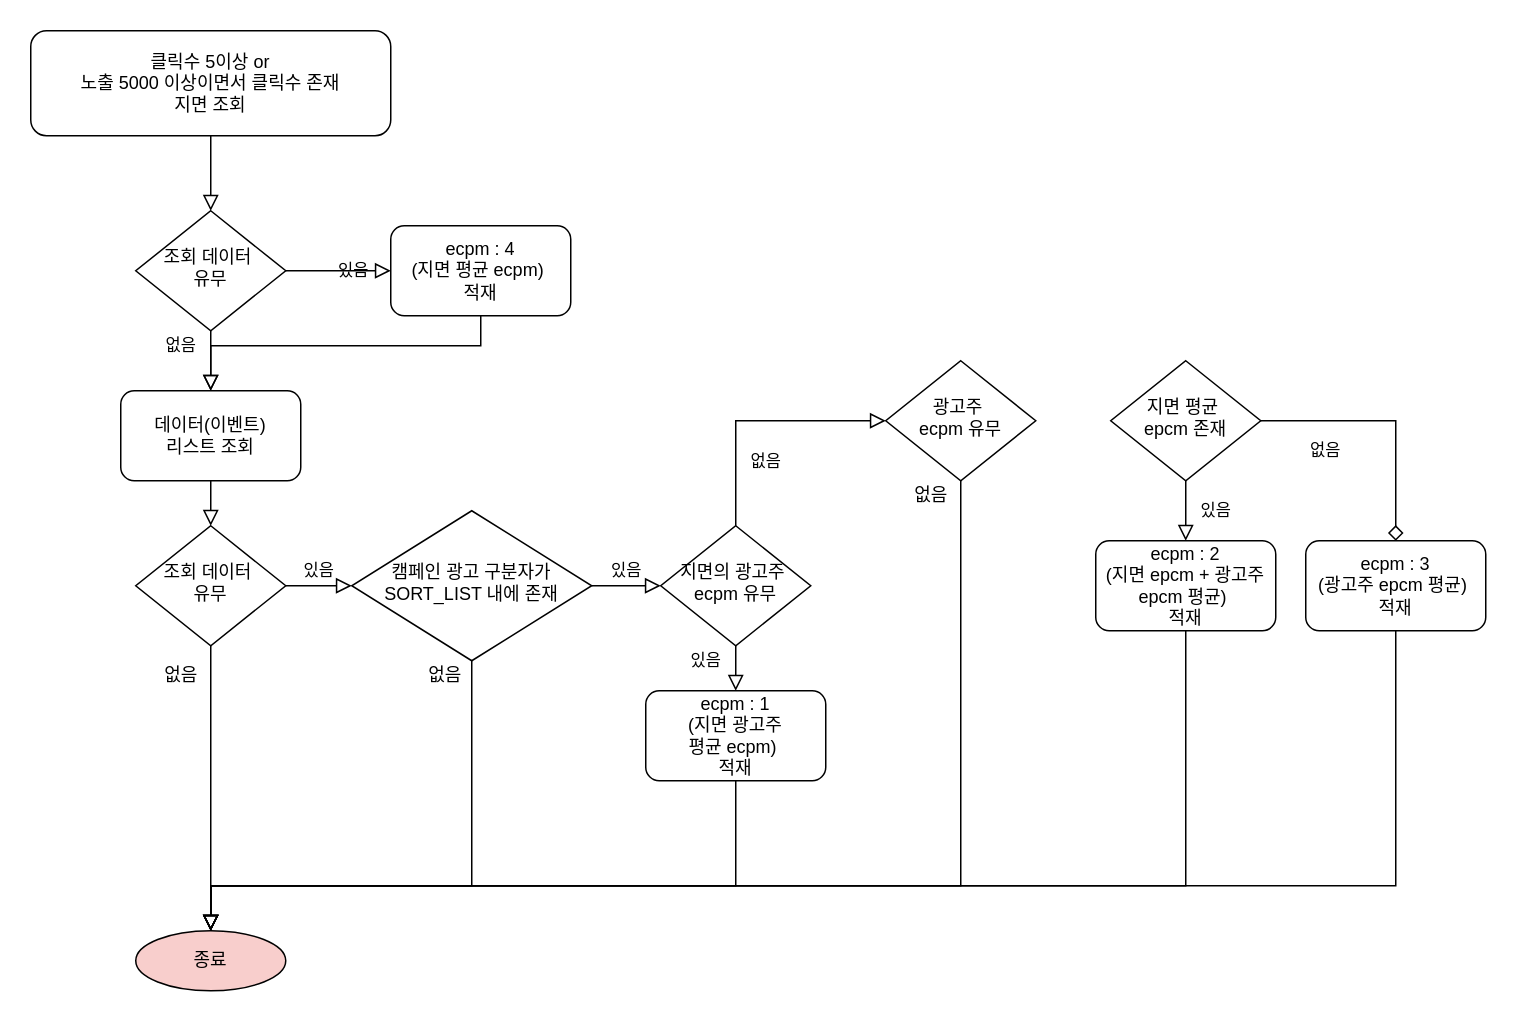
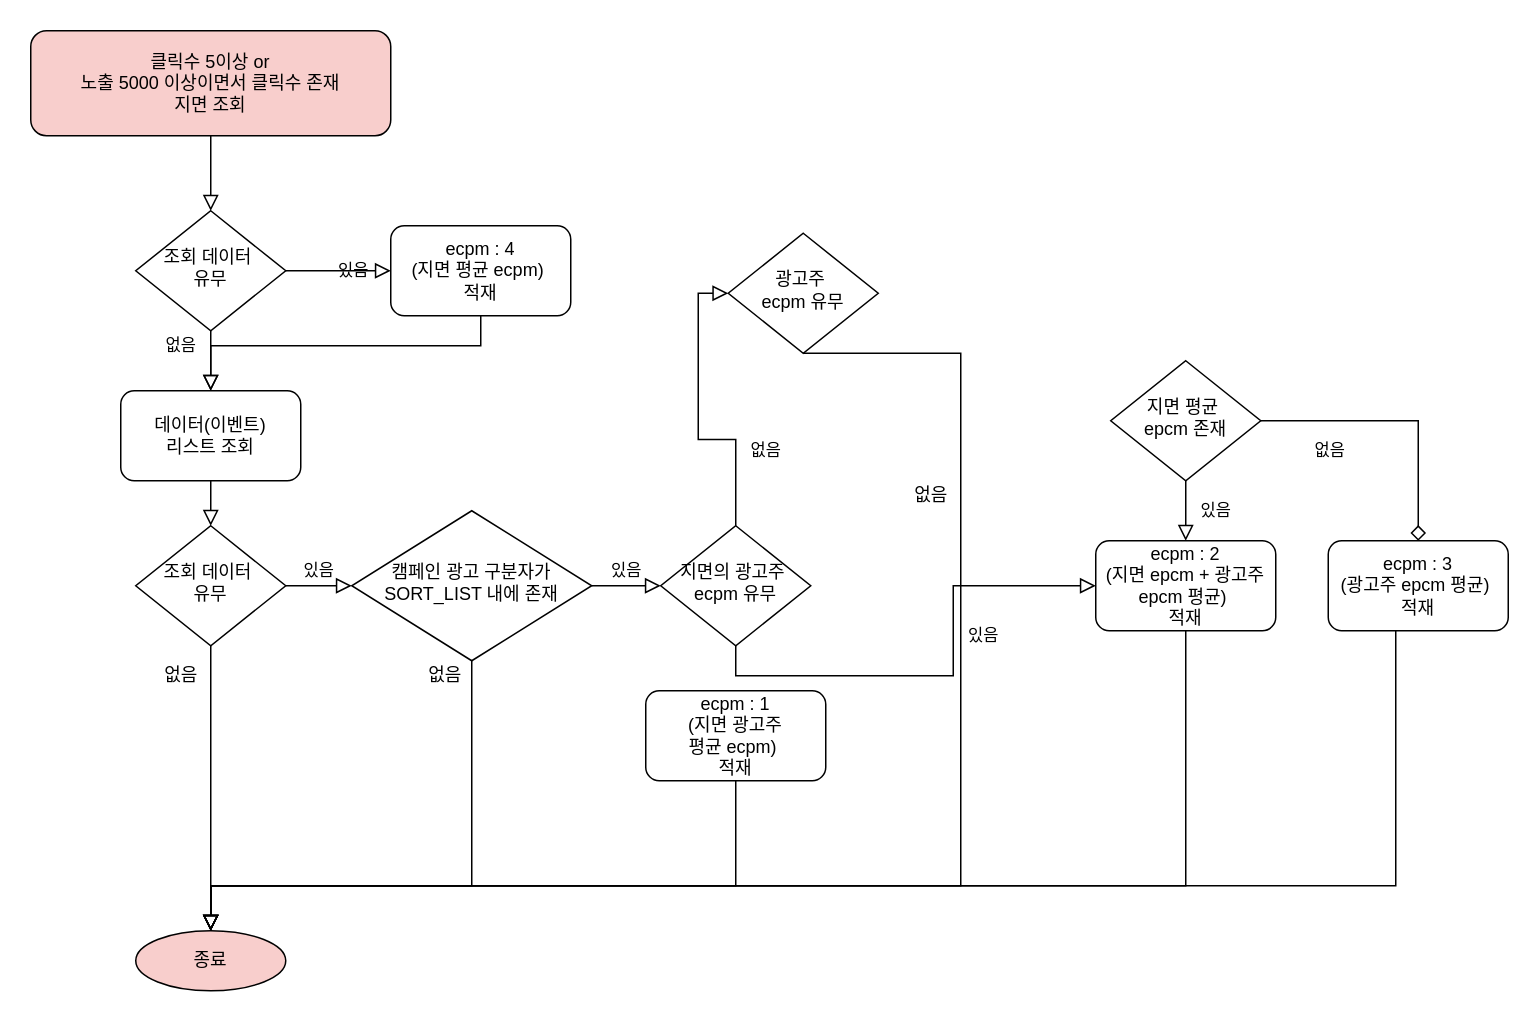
node "클릭수 5이상 or 노출 5000 이상이면서 클릭수 존재 지면 조회": fillcolor #ffffff -> #f8cecc
node "광고주 ecpm 유무": moved (961, 421) -> (803, 293)
node "ecpm : 3 (광고주 epcm 평균) 적재": moved (1396, 586) -> (1418, 586)
edge "지면의 광고주 ecpm 유무" -> "ecpm : 1 (지면 광고주 평균 ecpm) 적재": now "지면의 광고주 ecpm 유무" -> "ecpm : 2 (지면 epcm + 광고주 epcm 평균) 적재"
